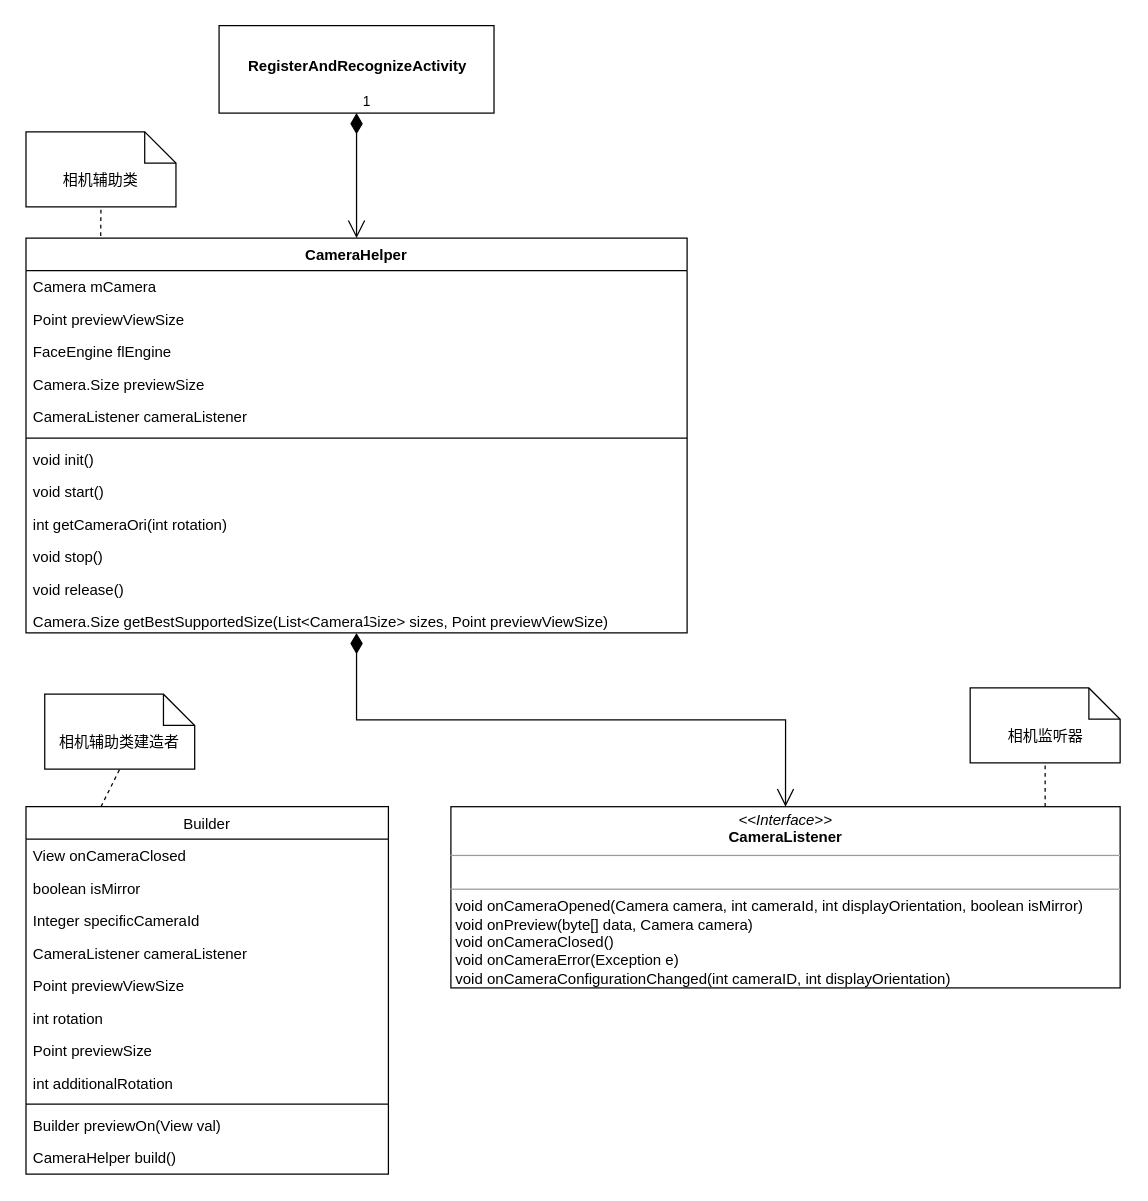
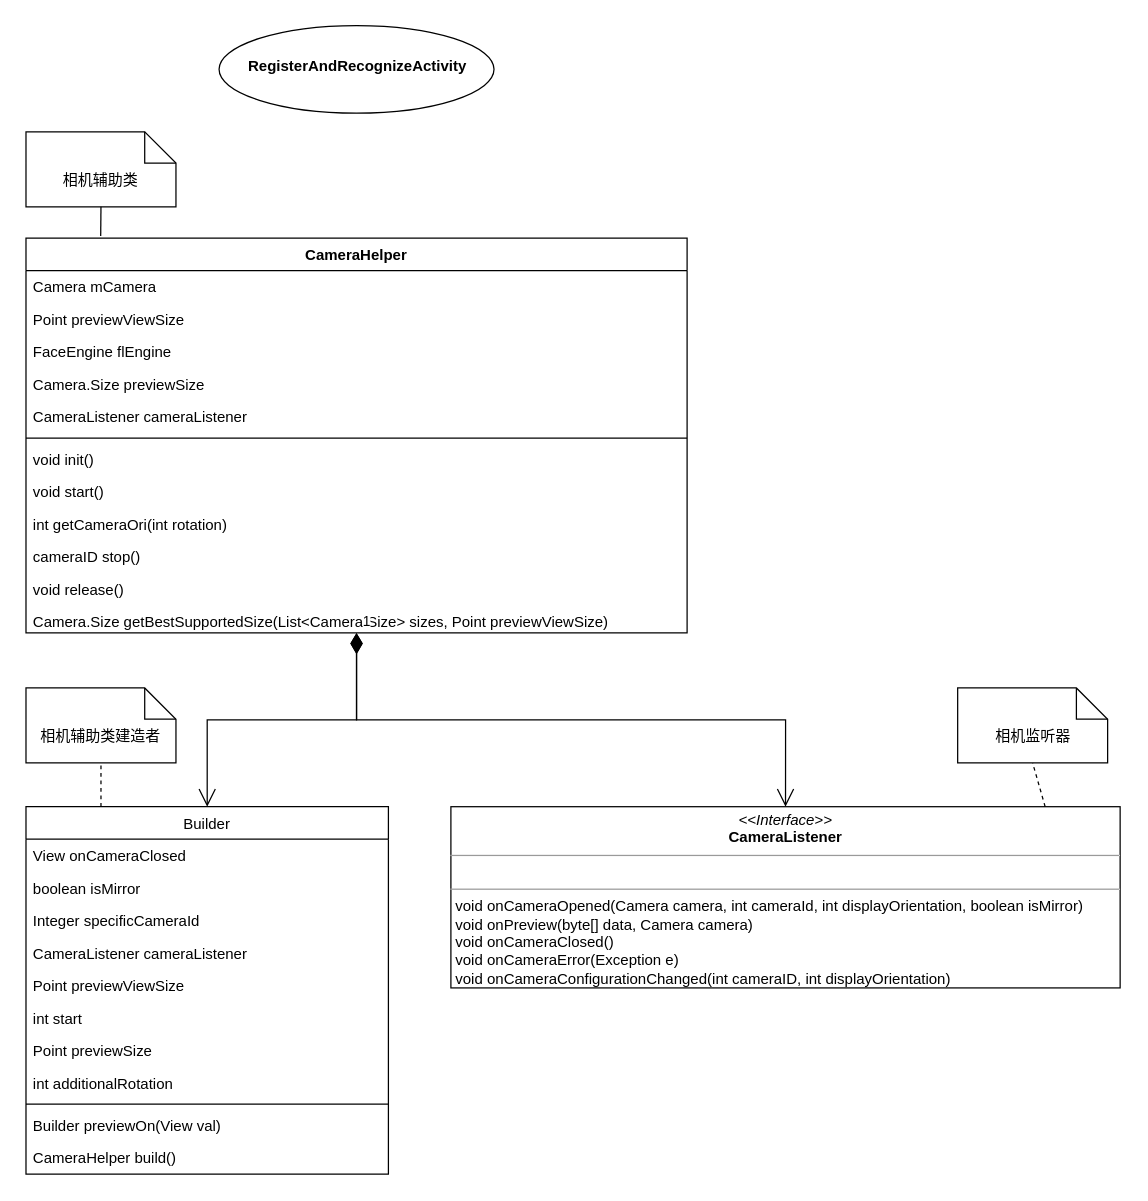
node "RegisterAndRecognizeActivity": shape rectangle -> ellipse
edge "RegisterAndRecognizeActivity" -- "CameraHelper": removed, label "1"
edge "相机辅助类" -- "CameraHelper": style dashed -> solid
node "void stop()": label "void stop()" -> "cameraID stop()"
edge "CameraHelper" -- "Builder": added, label "1"
node "相机监听器": moved (1045, 726) -> (1033, 726)
node "相机辅助类建造者": moved (119, 732) -> (101, 726)
node "int rotation": label "int rotation" -> "int start"
